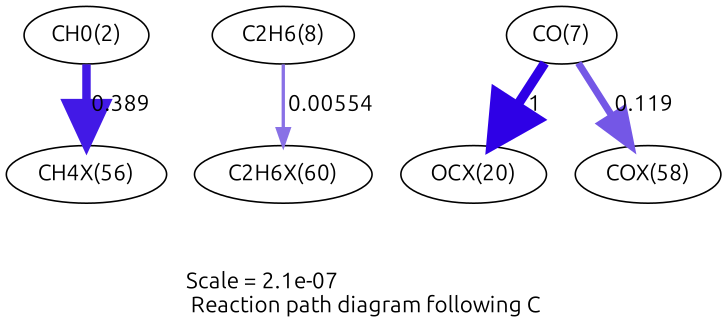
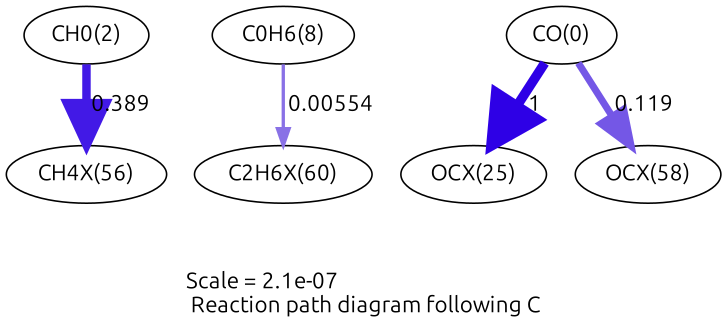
node "C2H6(8)": label "C2H6(8)" -> "C0H6(8)"
node "CO(7)": label "CO(7)" -> "CO(0)"
node "OCX(20)": label "OCX(20)" -> "OCX(25)"
node "COX(58)": label "COX(58)" -> "OCX(58)"
